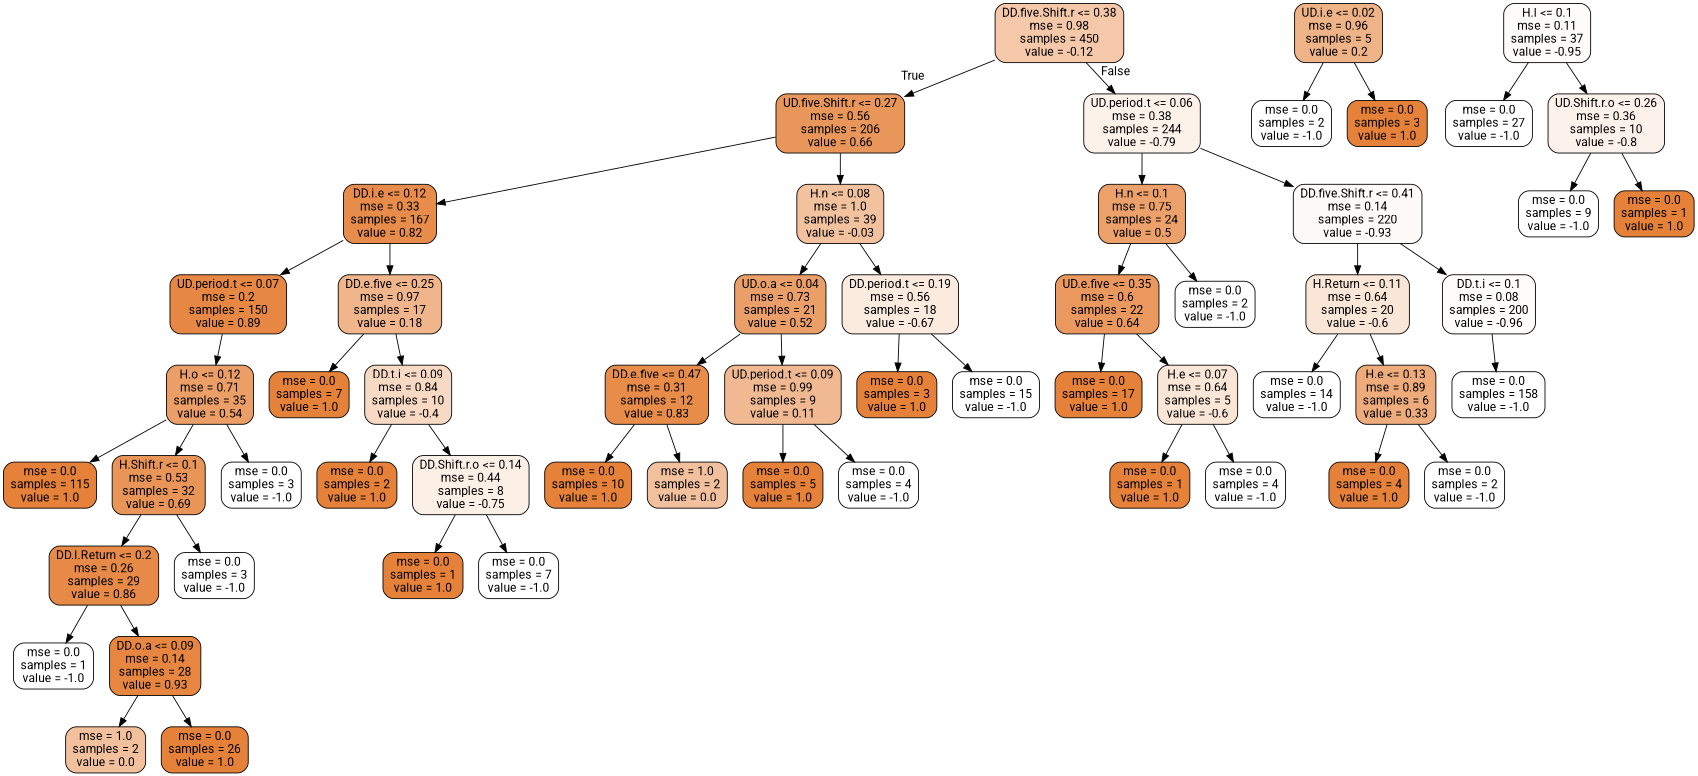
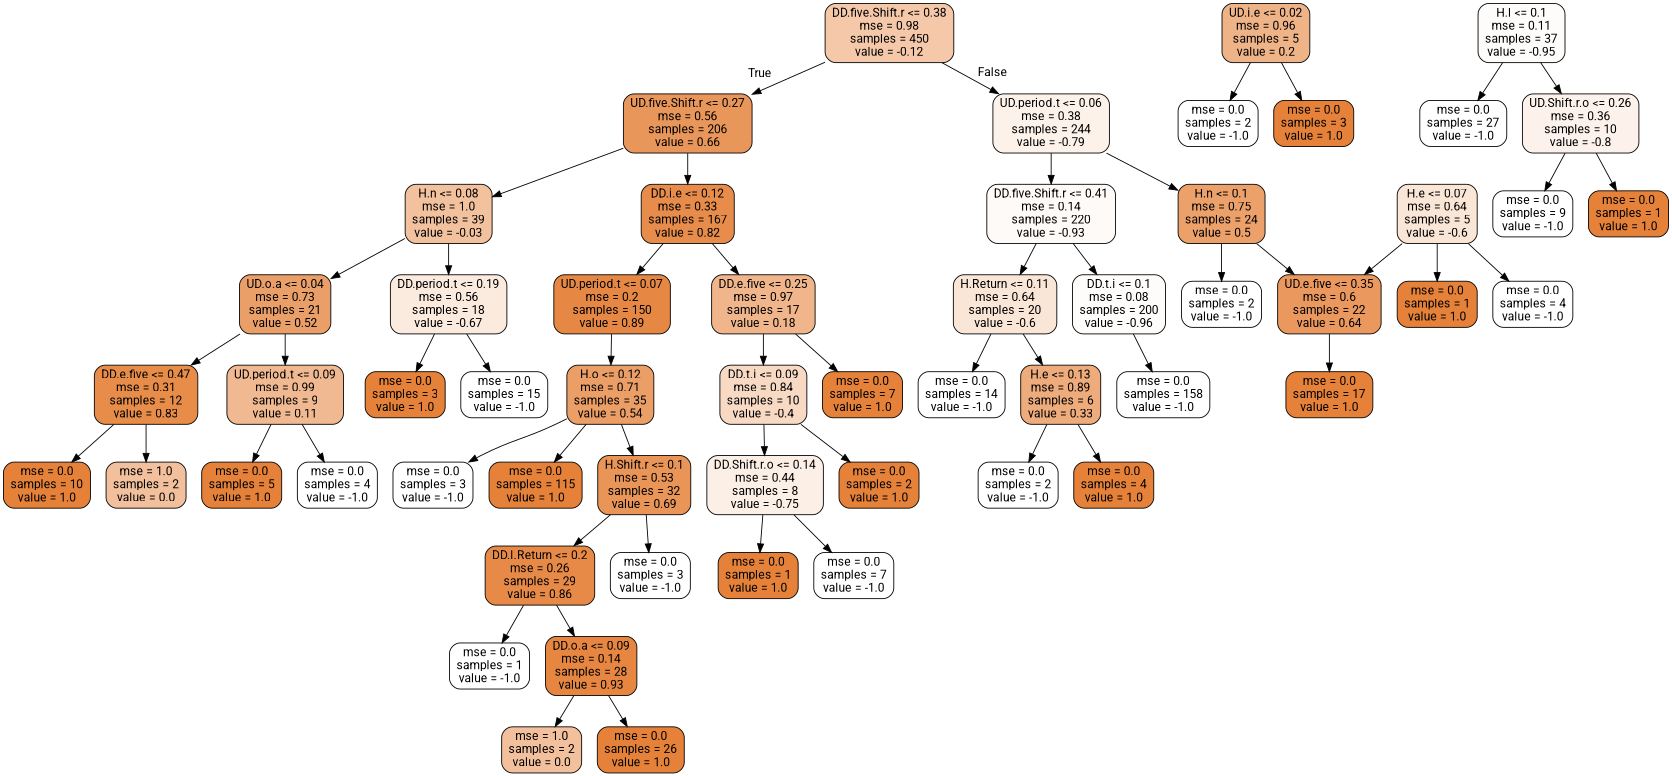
edge "UD.e.five <= 0.35 mse = 0.6 samples = 22 value = 0.64" -> "H.e <= 0.07 mse = 0.64 samples = 5 value = -0.6": reversed
